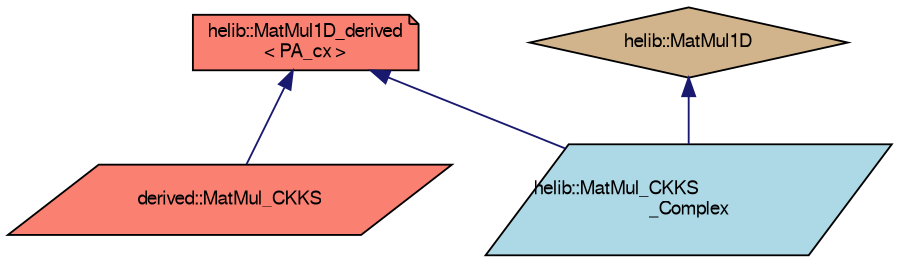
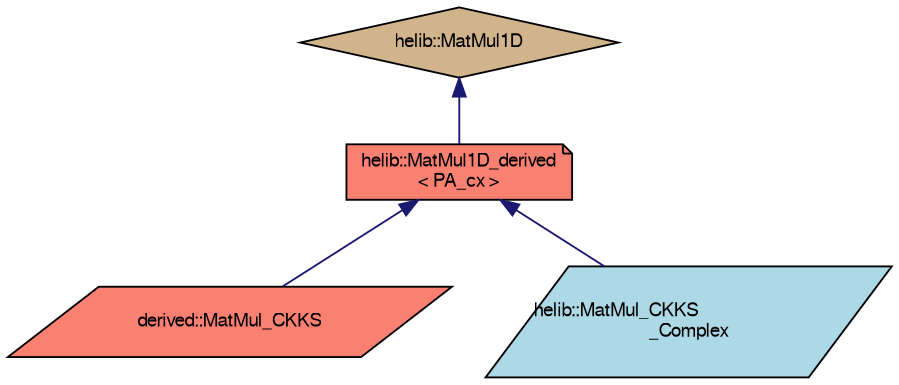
edge "helib::MatMul_CKKS _Complex" -> "helib::MatMul1D": now "helib::MatMul1D_derived < PA_cx >" -> "helib::MatMul1D"
